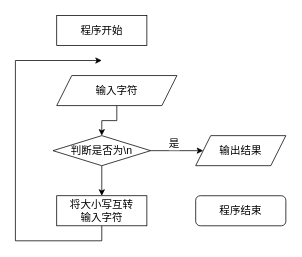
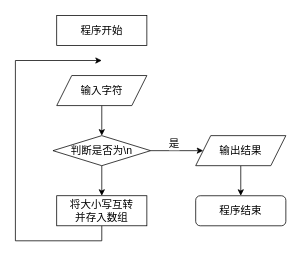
node "输入字符": size 120x30 -> 90x30
edge "输出结果" -> "程序结束": added
node "将大小写互转 输入字符": label "将大小写互转 输入字符" -> "将大小写互转 并存入数组"
